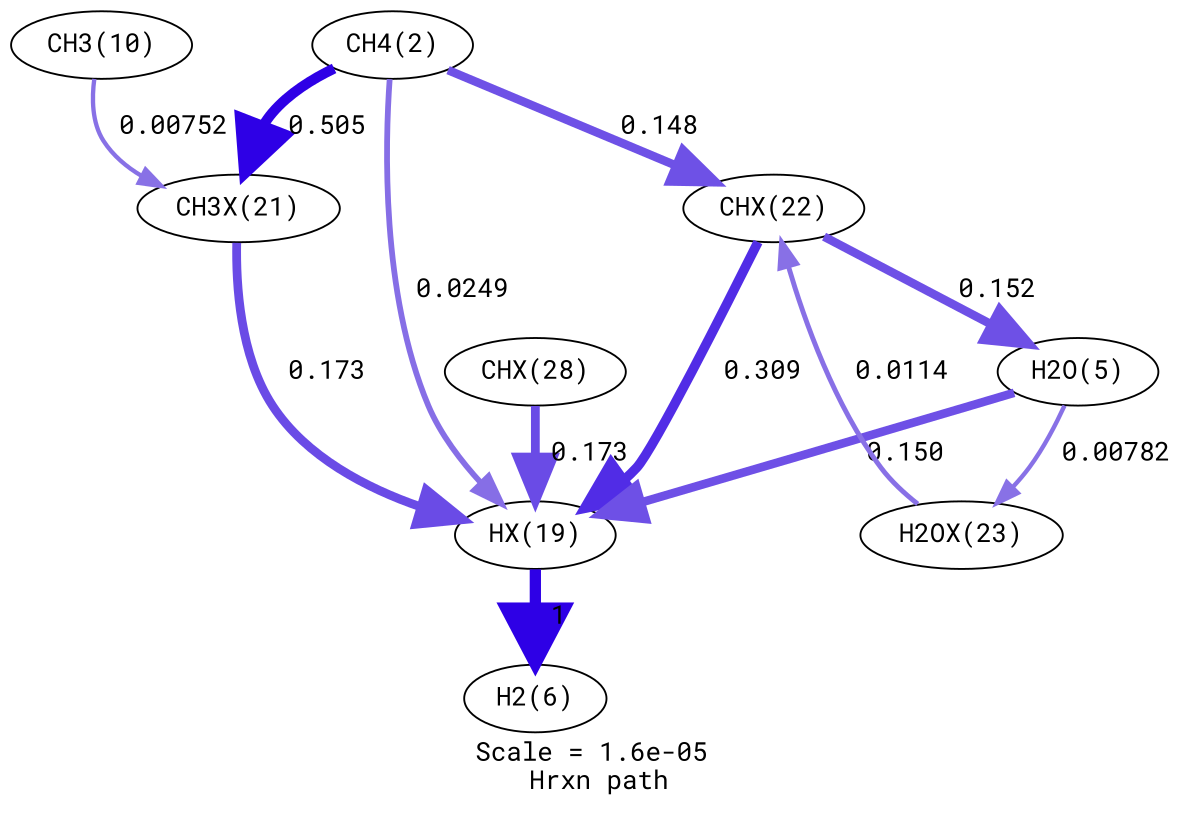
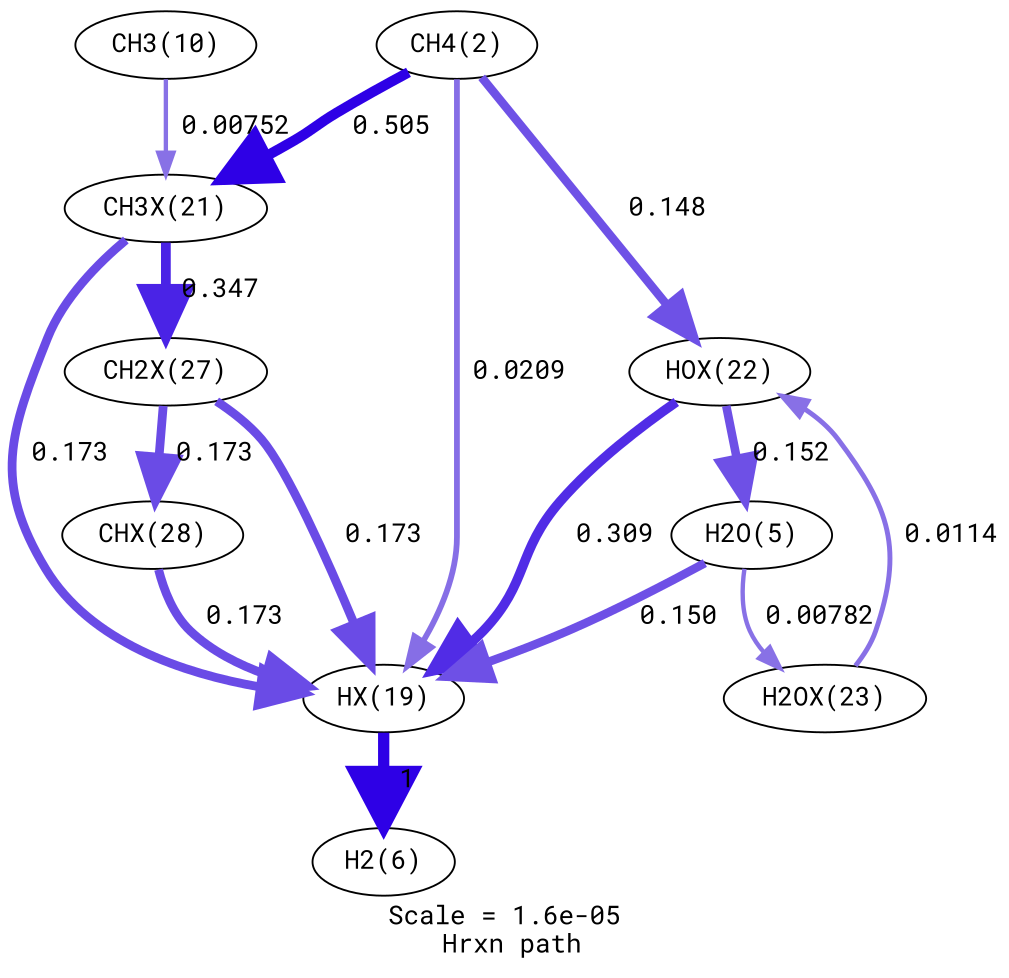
node "CHX(22)": label "CHX(22)" -> "HOX(22)"
edge "CH4(2)" -> "HX(19)": label " 0.0249" -> " 0.0209"
node "CH2X(27)": added
